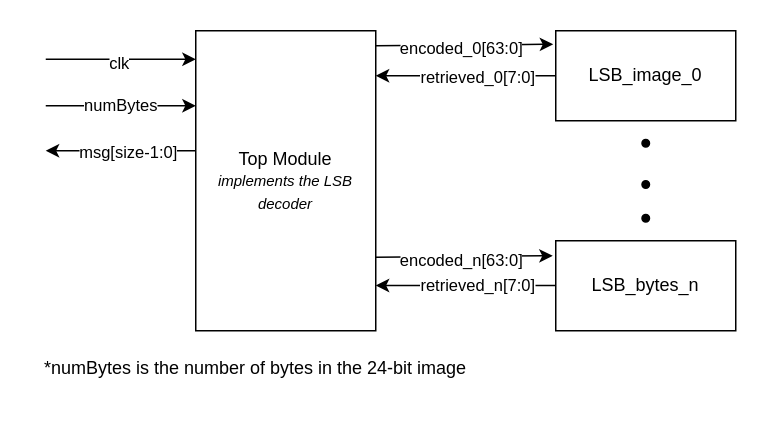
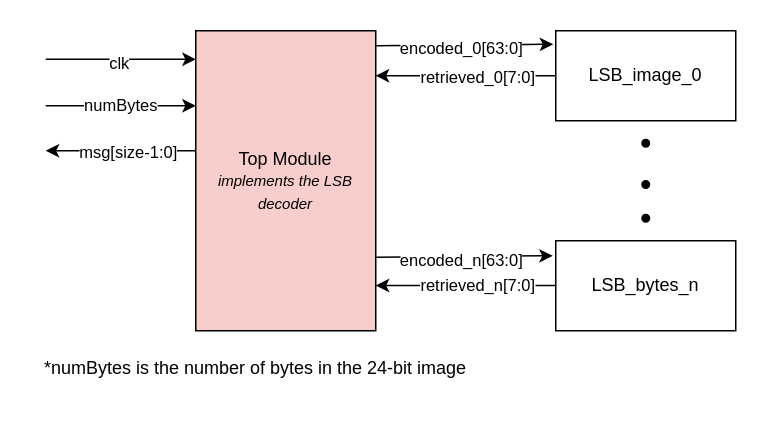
node "Top Module implements the LSB decoder": fillcolor #ffffff -> #f8cecc
